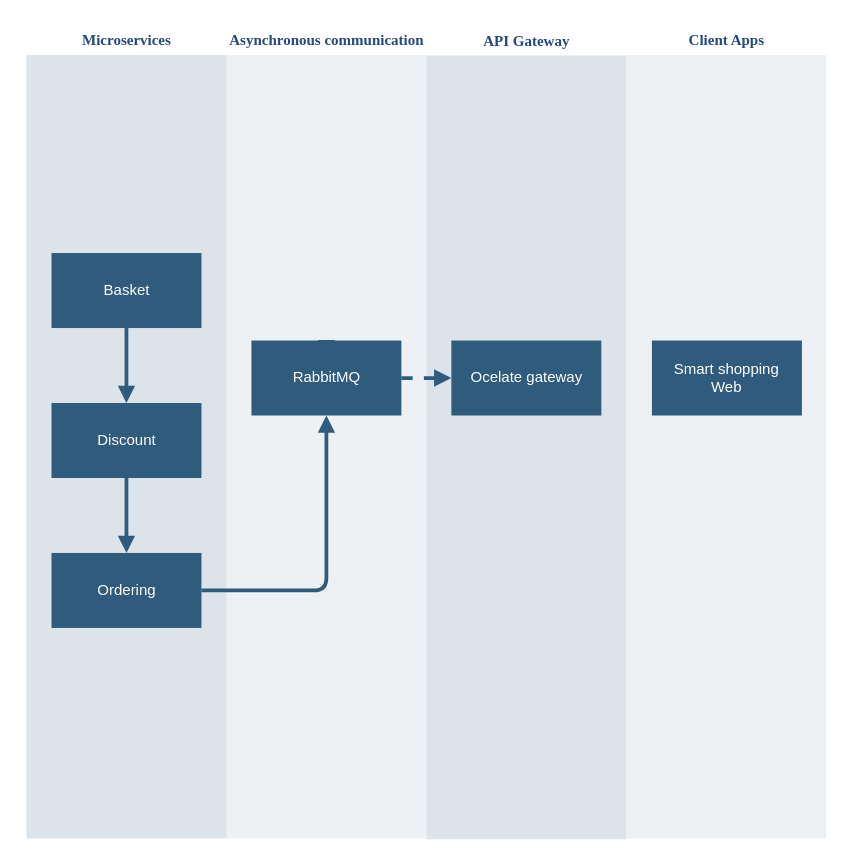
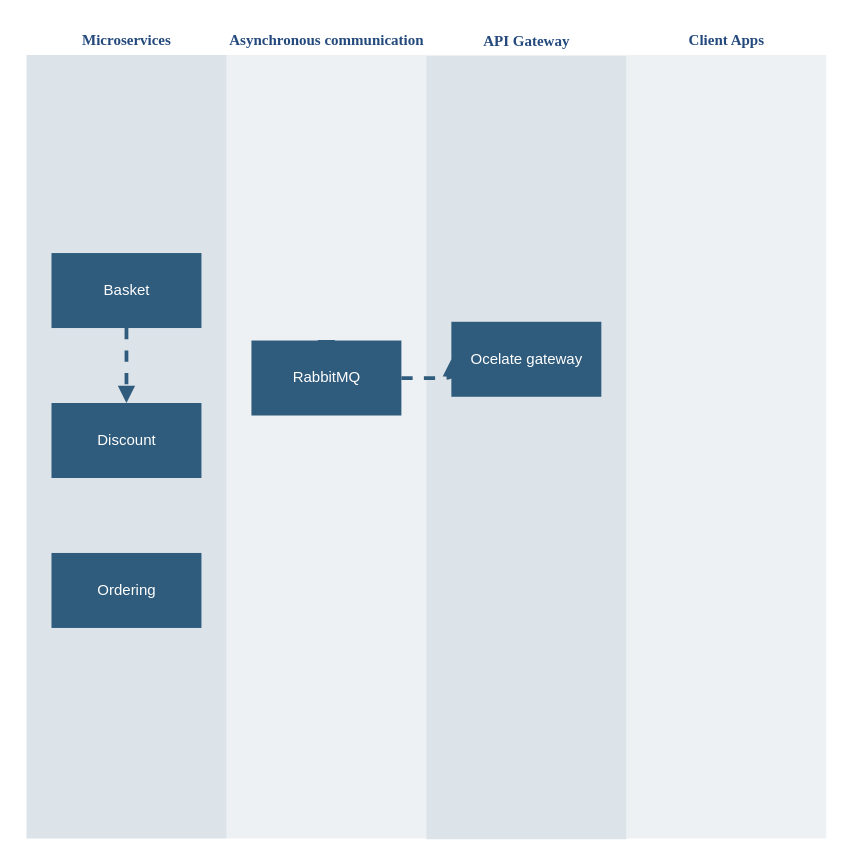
edge "Basket" -> "Discount": style solid -> dashed
node "Ocelate gateway": moved (526, 378) -> (526, 359)
node "Smart shopping Web": removed
edge "Discount" -> "Ordering": removed
edge "Ordering" -> "RabbitMQ": removed
